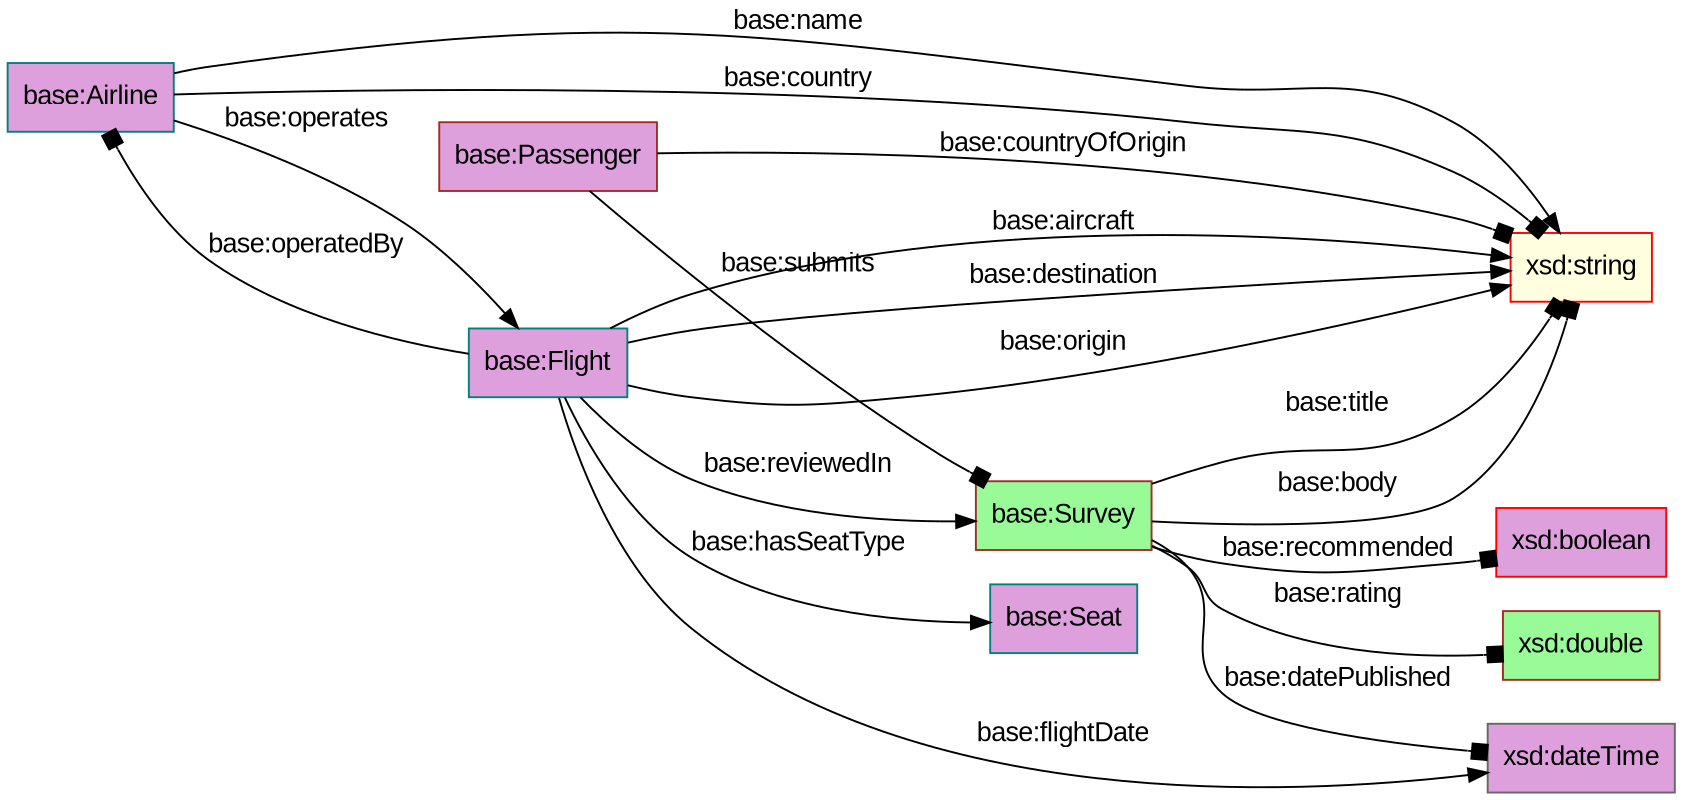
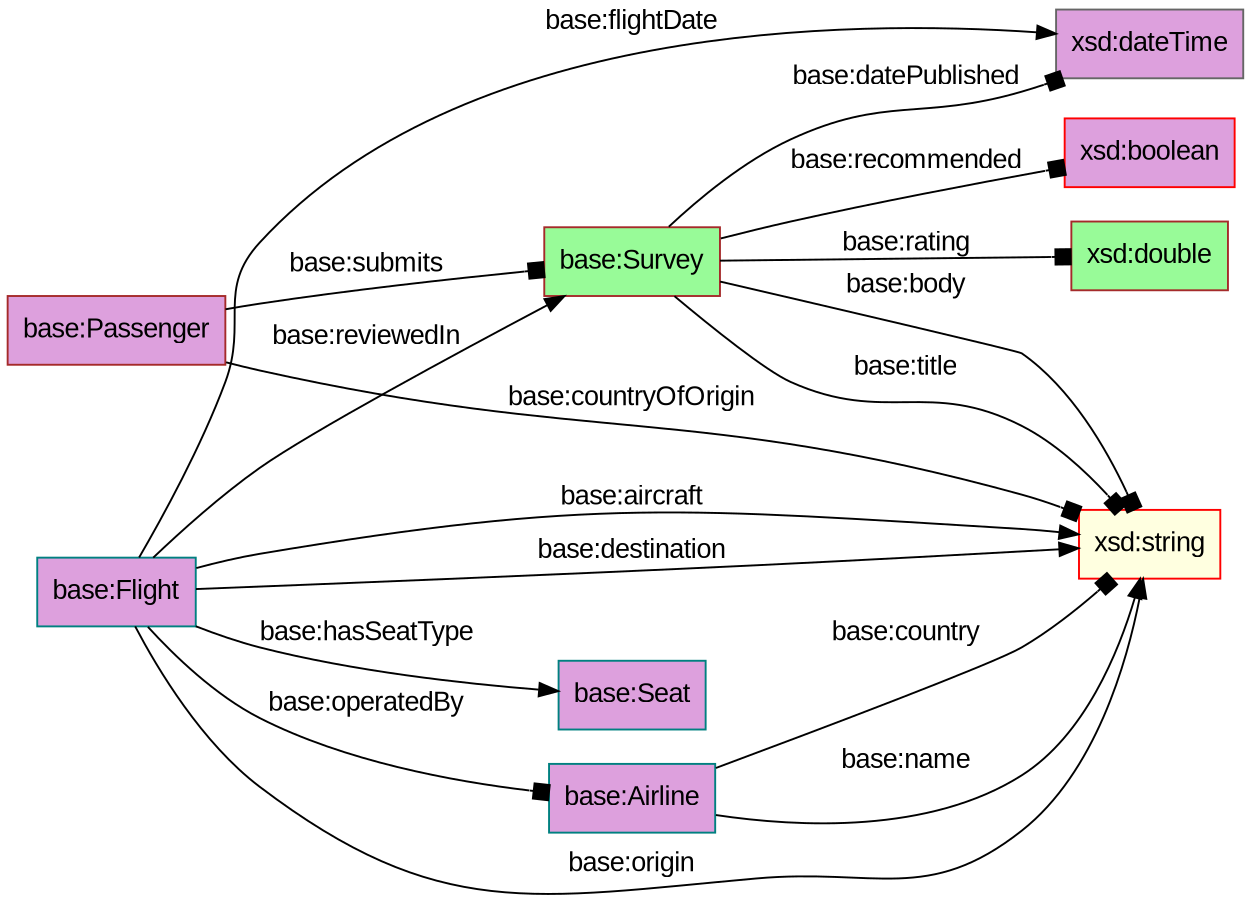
edge "base:Airline" -> "base:Flight": removed, label "base:operates"
